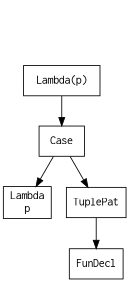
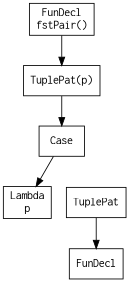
node "FunDecl fstPair()": added
node "Lambda(p)": label "Lambda(p)" -> "TuplePat(p)"
edge "Case" -> "TuplePat": removed
